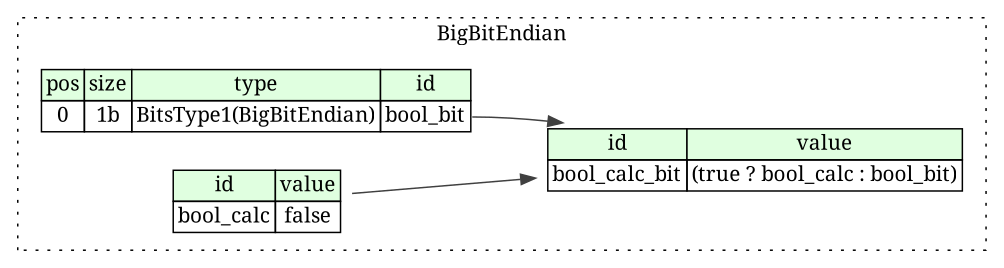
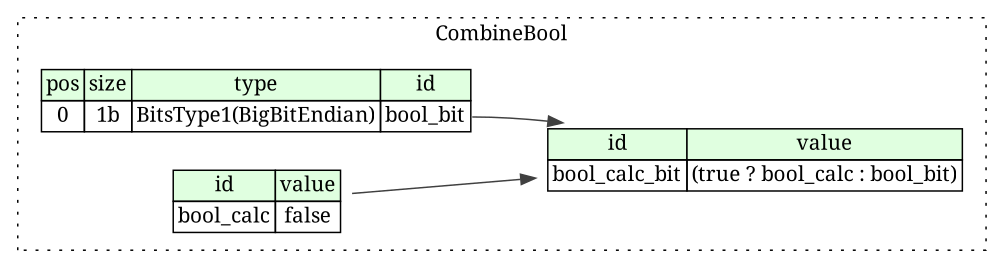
cluster "BigBitEndian": label "BigBitEndian" -> "CombineBool"
